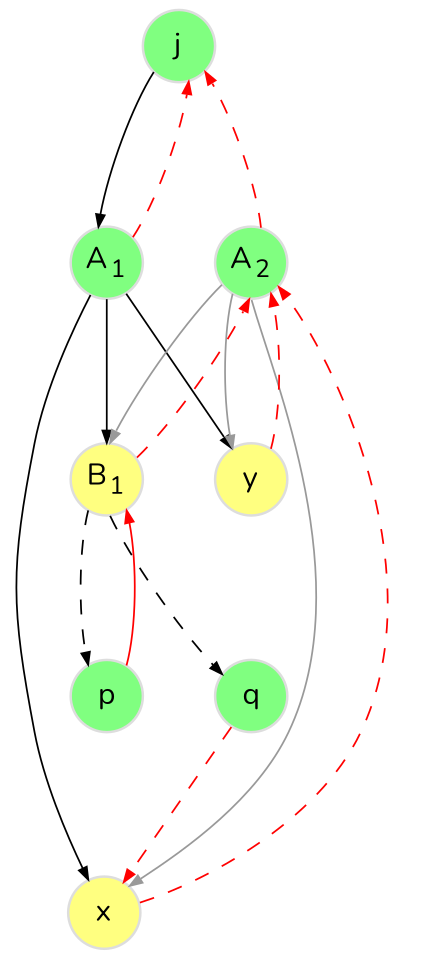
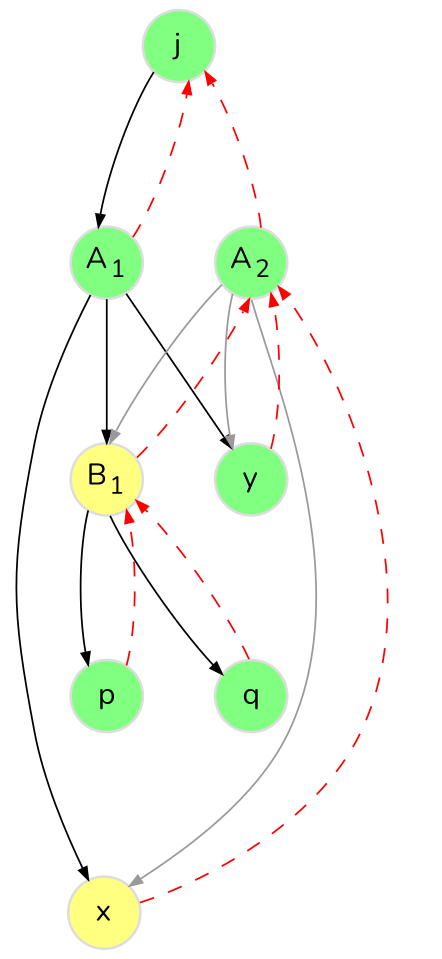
node "y": fillcolor #ffff80 -> #80ff80
edge "B" -> "p": style dashed -> solid
edge "p" -> "B": style solid -> dashed
edge "B" -> "q": style dashed -> solid
edge "q" -> "x": now "q" -> "B"
